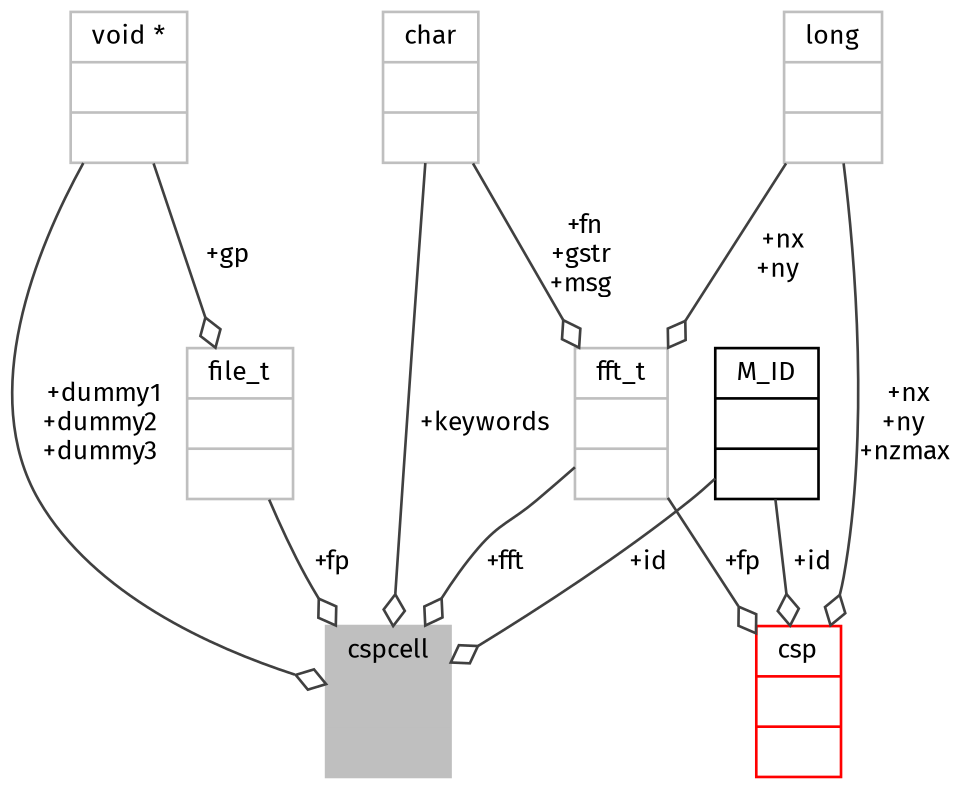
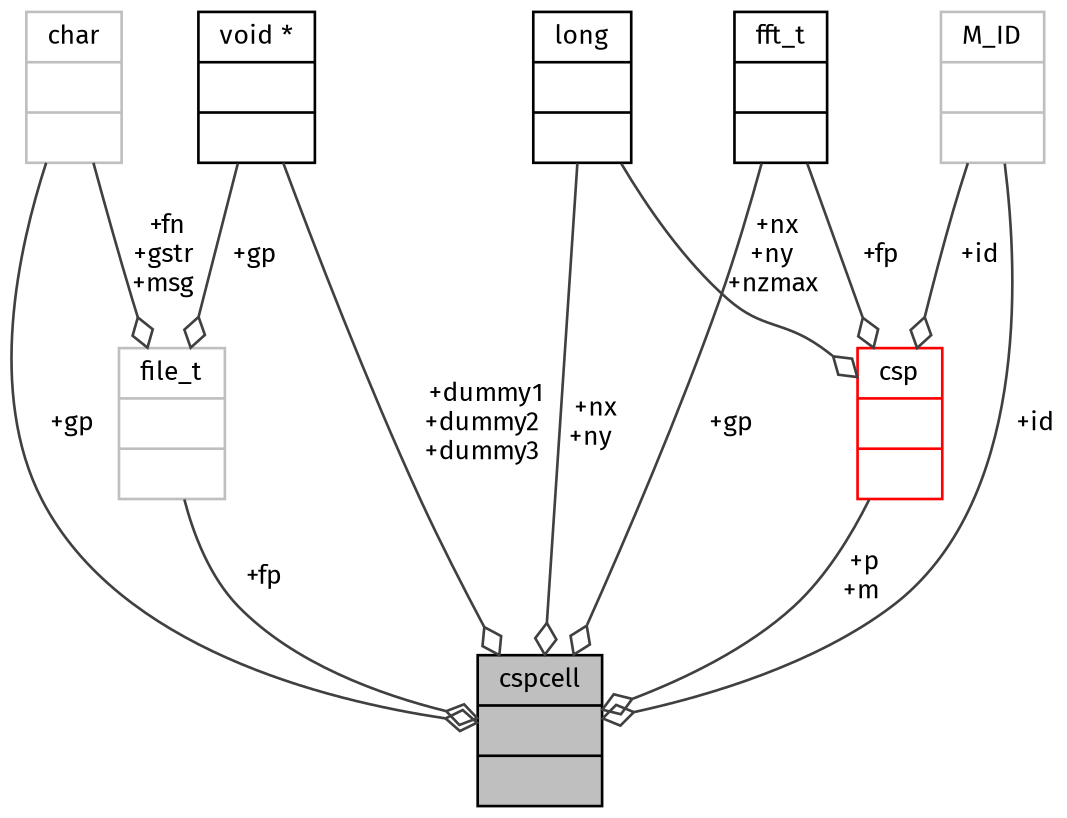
node "void *": color grey75 -> black
node "long": color grey75 -> black
edge "char" -> "fft_t": now "char" -> "file_t"
edge "long" -> "fft_t": now "long" -> "cspcell"
edge "char" -> "cspcell": label " +keywords" -> " +gp"
node "fft_t": color grey75 -> black
node "M_ID": color black -> grey75
edge "fft_t" -> "cspcell": label " +fft" -> " +gp"
edge "csp" -> "cspcell": added, label "+p +m"
node "cspcell": color grey75 -> black
